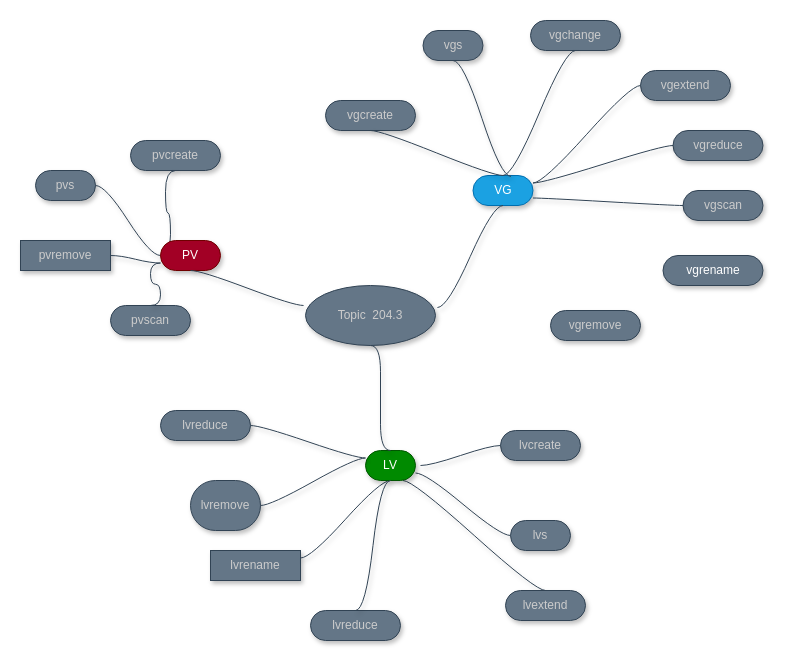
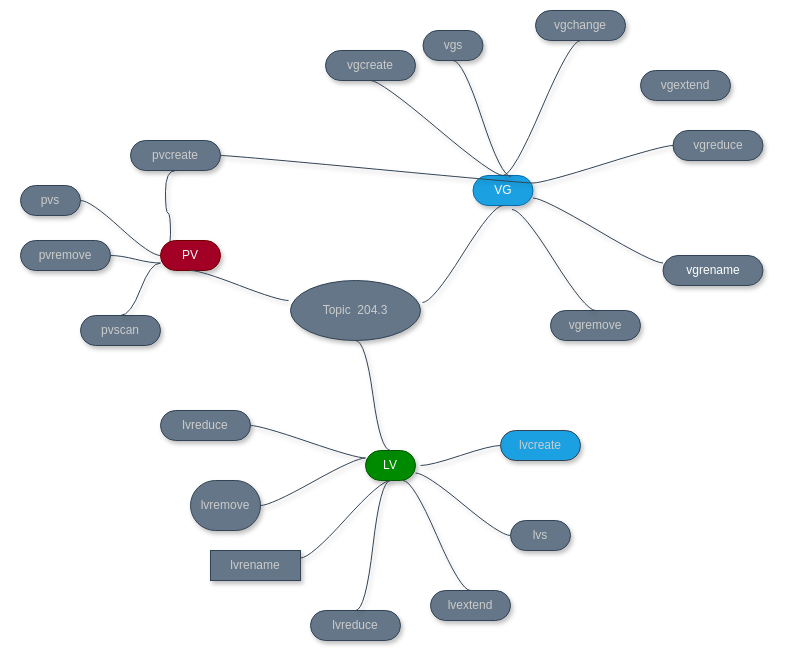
node "vgchange": moved (576, 36) -> (581, 26)
node "vgcreate": moved (371, 116) -> (371, 66)
edge "vgextend" -- "VG": now "pvcreate" -- "VG"
node "pvs": moved (66, 186) -> (51, 201)
edge "VG" -- "vgscan": removed
node "vgscan": removed
edge "VG" -- "vgrename": added
node "pvremove": shape rectangle -> rounded rectangle
edge "VG" -- "vgremove": added
node "Topic 204.3": moved (371, 316) -> (356, 311)
node "pvscan": moved (151, 321) -> (121, 331)
node "lvcreate": fillcolor #647687 -> #1ba1e2
node "lvextend": moved (546, 606) -> (471, 606)
